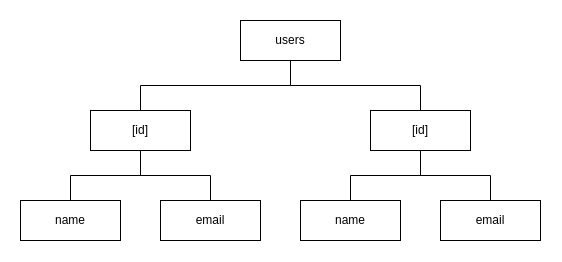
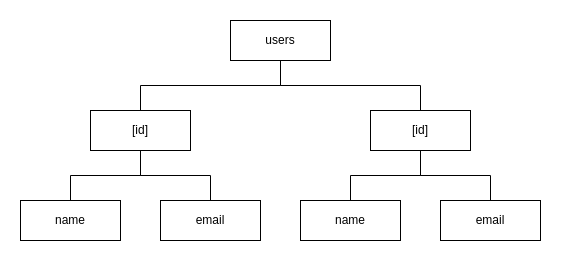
node "users": moved (291, 41) -> (281, 41)
